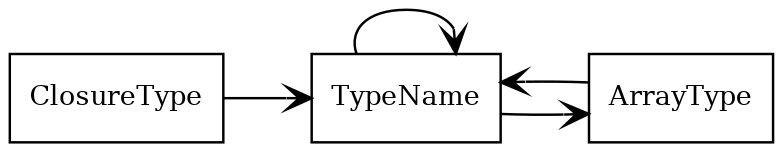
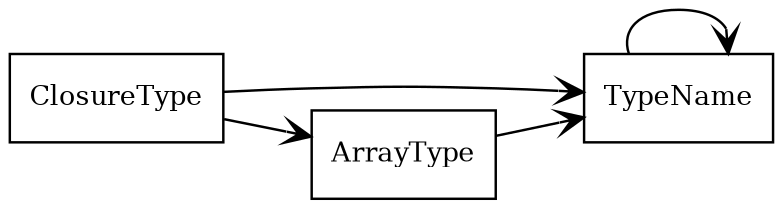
edge "TypeName" -> "ArrayType": now "ClosureType" -> "ArrayType"
